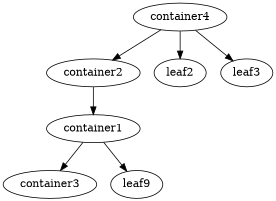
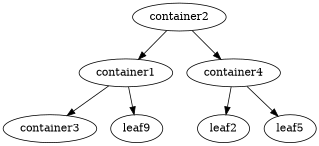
edge "container4" -> "container2": reversed
node "leaf3": label "leaf3" -> "leaf5"
